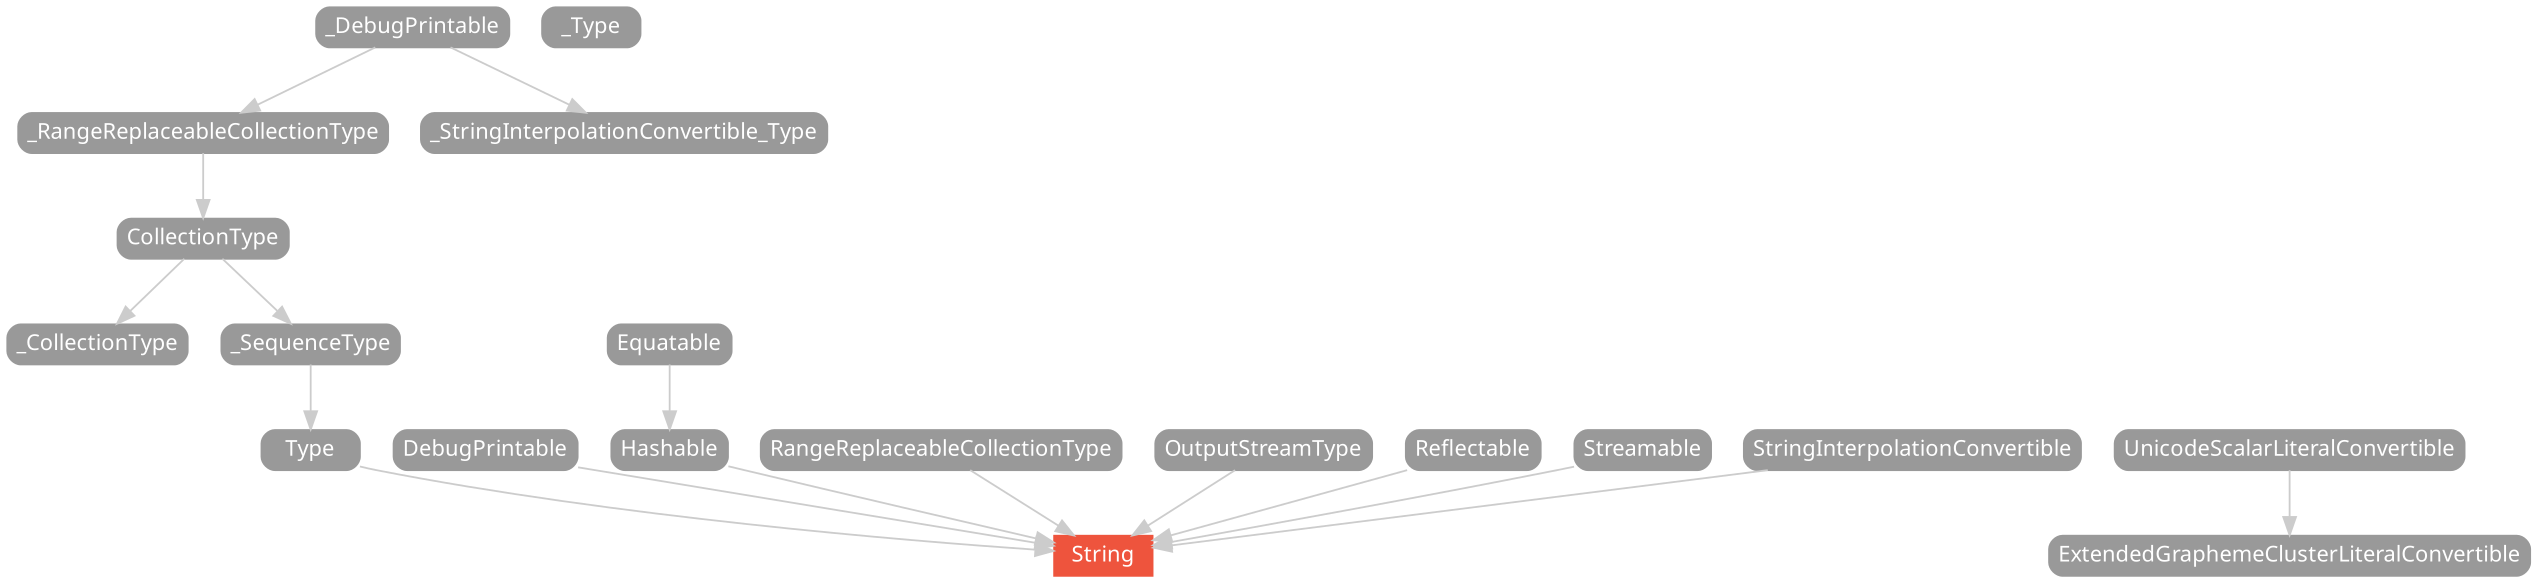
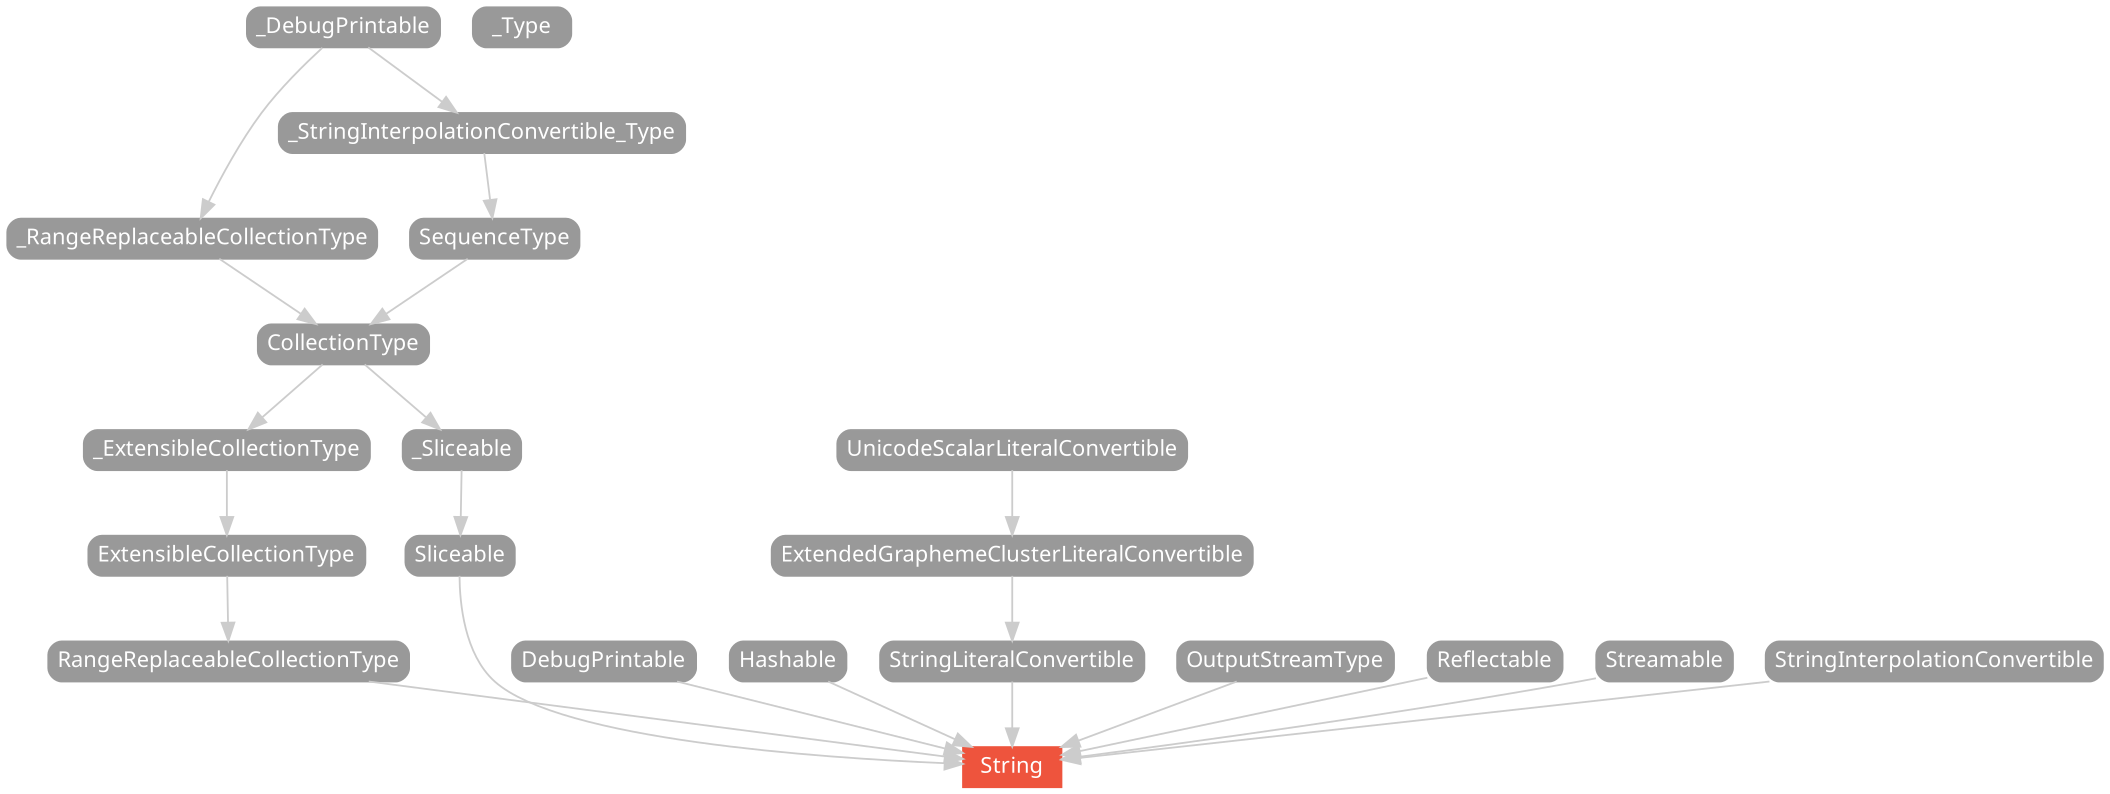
node "SequenceType": added
node "_CollectionType": label "_CollectionType" -> "_ExtensibleCollectionType"
node "_SequenceType": label "_SequenceType" -> "_Sliceable"
node "Equatable": removed
node "Type": label "Type" -> "Sliceable"
node "ExtensibleCollectionType": added
node "StringLiteralConvertible": added
